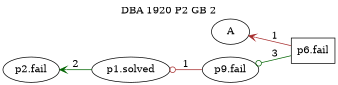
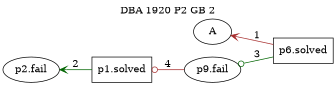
node "p6.fail": label "p6.fail" -> "p6.solved"
edge "p9.fail" -> "p1.solved": label "1" -> "4"
node "p1.solved": shape ellipse -> box
